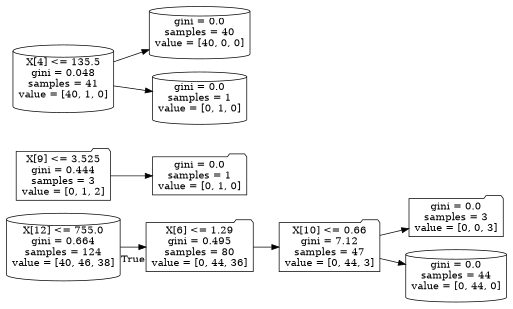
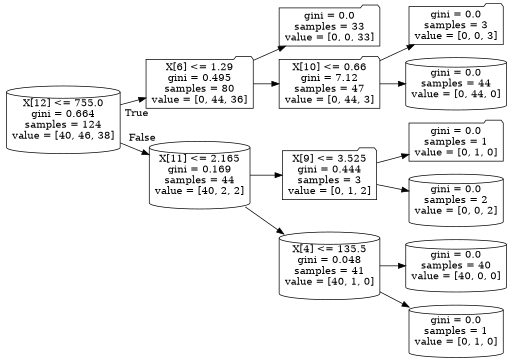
node "gini = 0.0 samples = 33 value = [0, 0, 33]": added
node "X[11] <= 2.165 gini = 0.169 samples = 44 value = [40, 2, 2]": added
node "gini = 0.0 samples = 2 value = [0, 0, 2]": added
